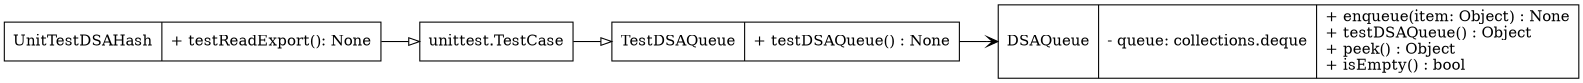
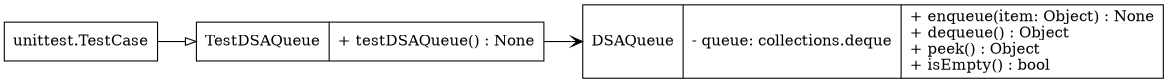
node "DSAQueue": text "+ testDSAQueue() : Object" -> "+ dequeue() : Object"
node "UnitTestDSAHash": removed
